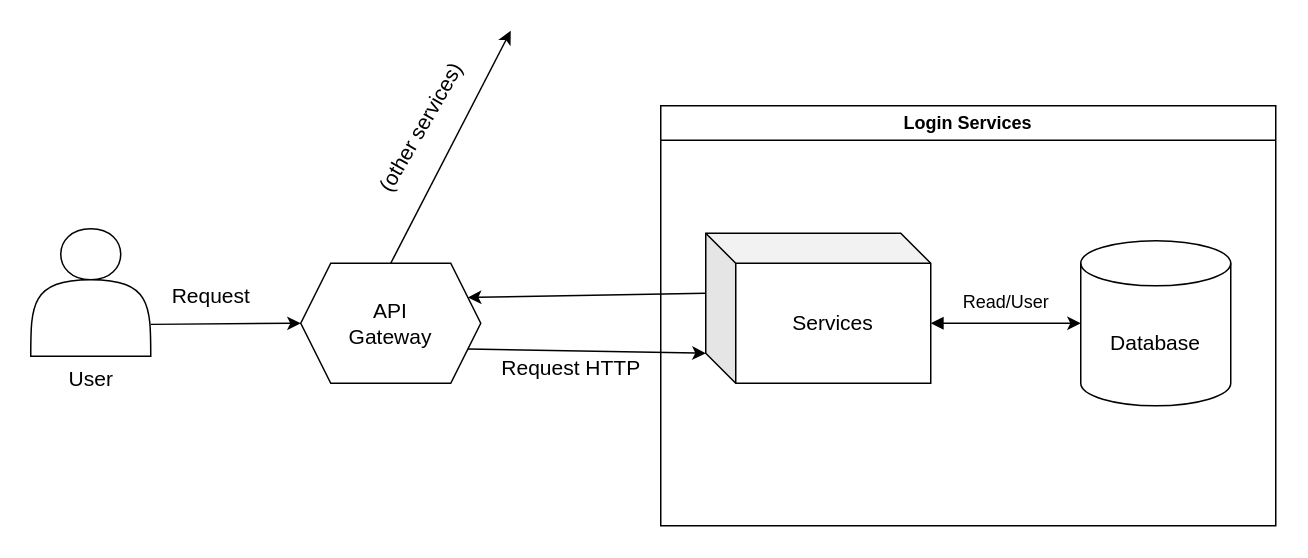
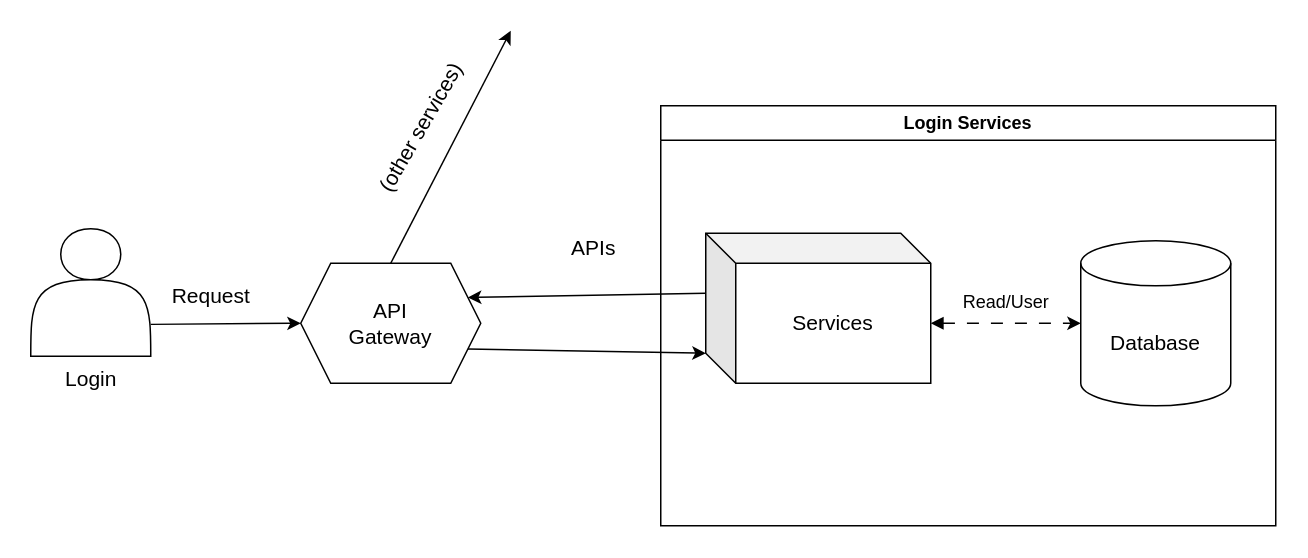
node "APIs": added
edge "Services" -- "Database": style solid -> dashed
node "Request HTTP": removed
node "User": label "User" -> "Login"
